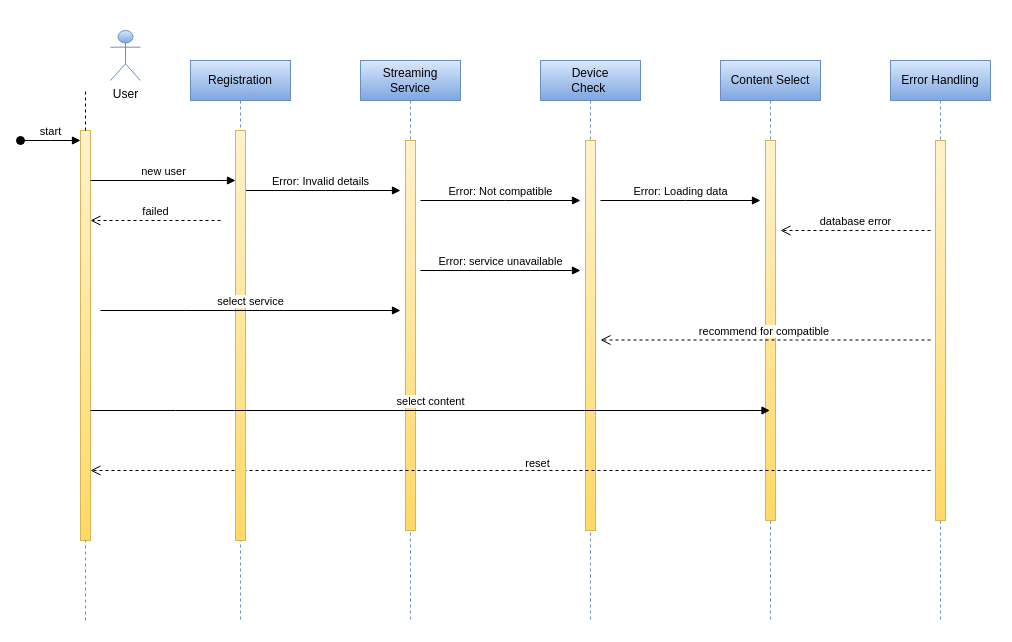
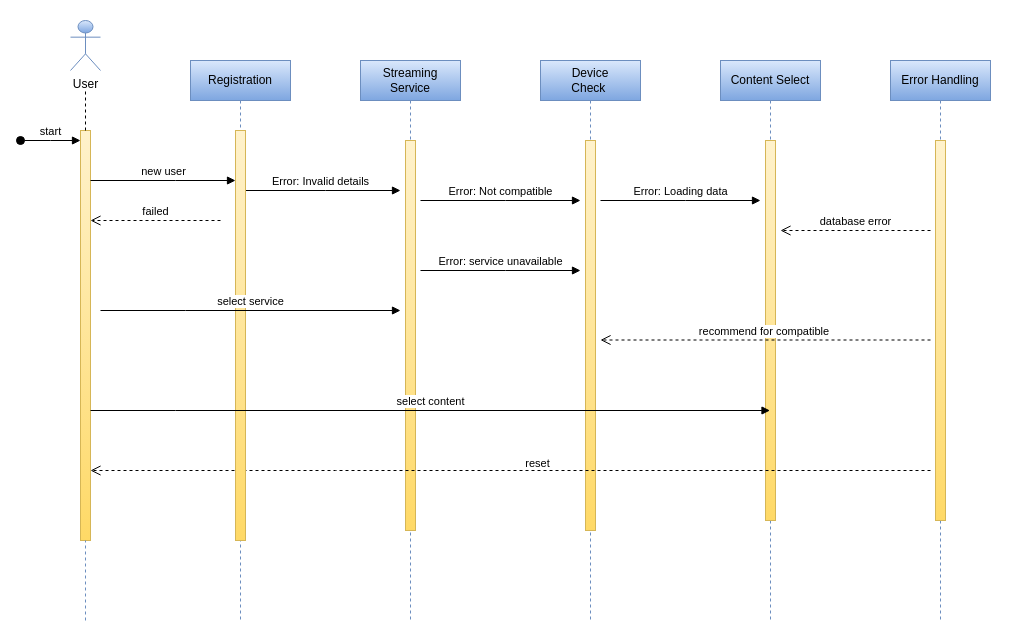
node "User": moved (126, 56) -> (86, 46)
